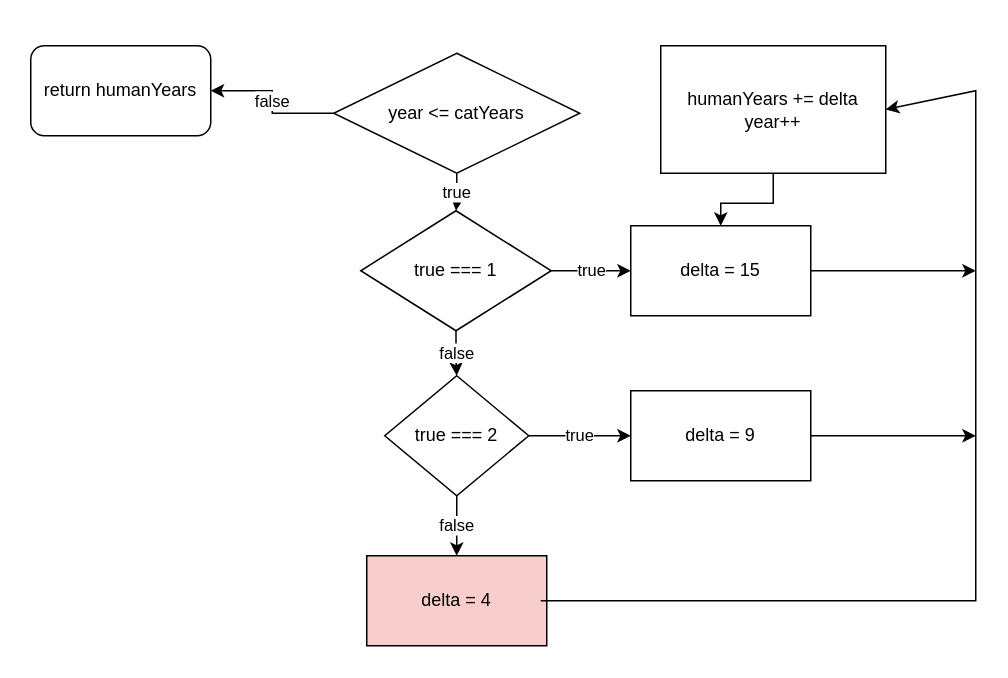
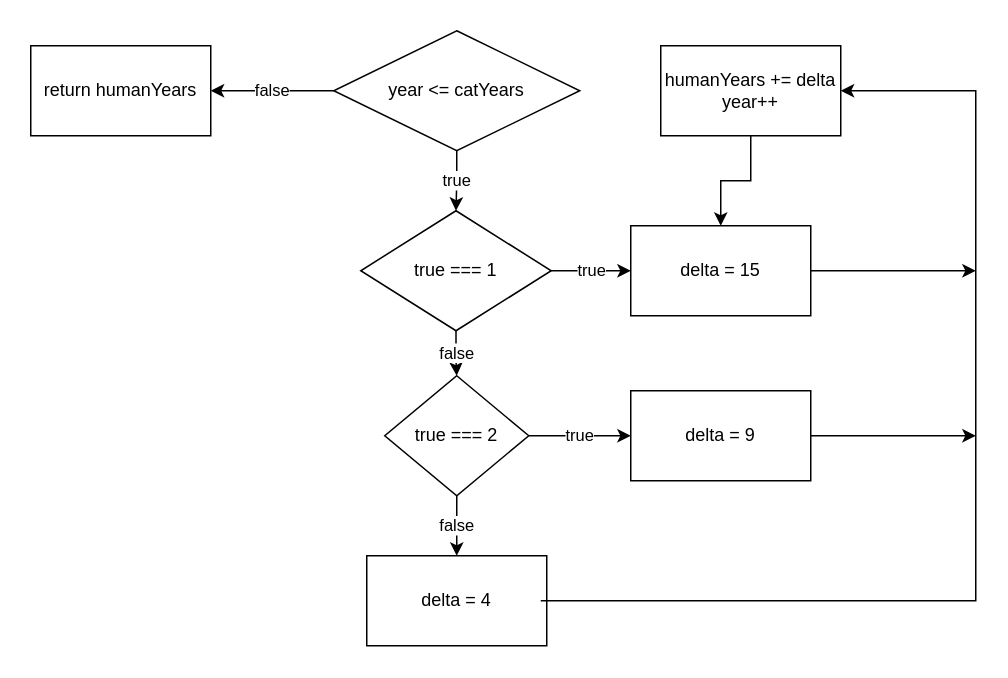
node "return humanYears": shape rounded rectangle -> rectangle
node "humanYears += delta year++": size 225x128 -> 180x90
node "year <= catYears": moved (457, 113) -> (457, 91)
node "delta = 4": fillcolor #f8cecc -> #ffffff
